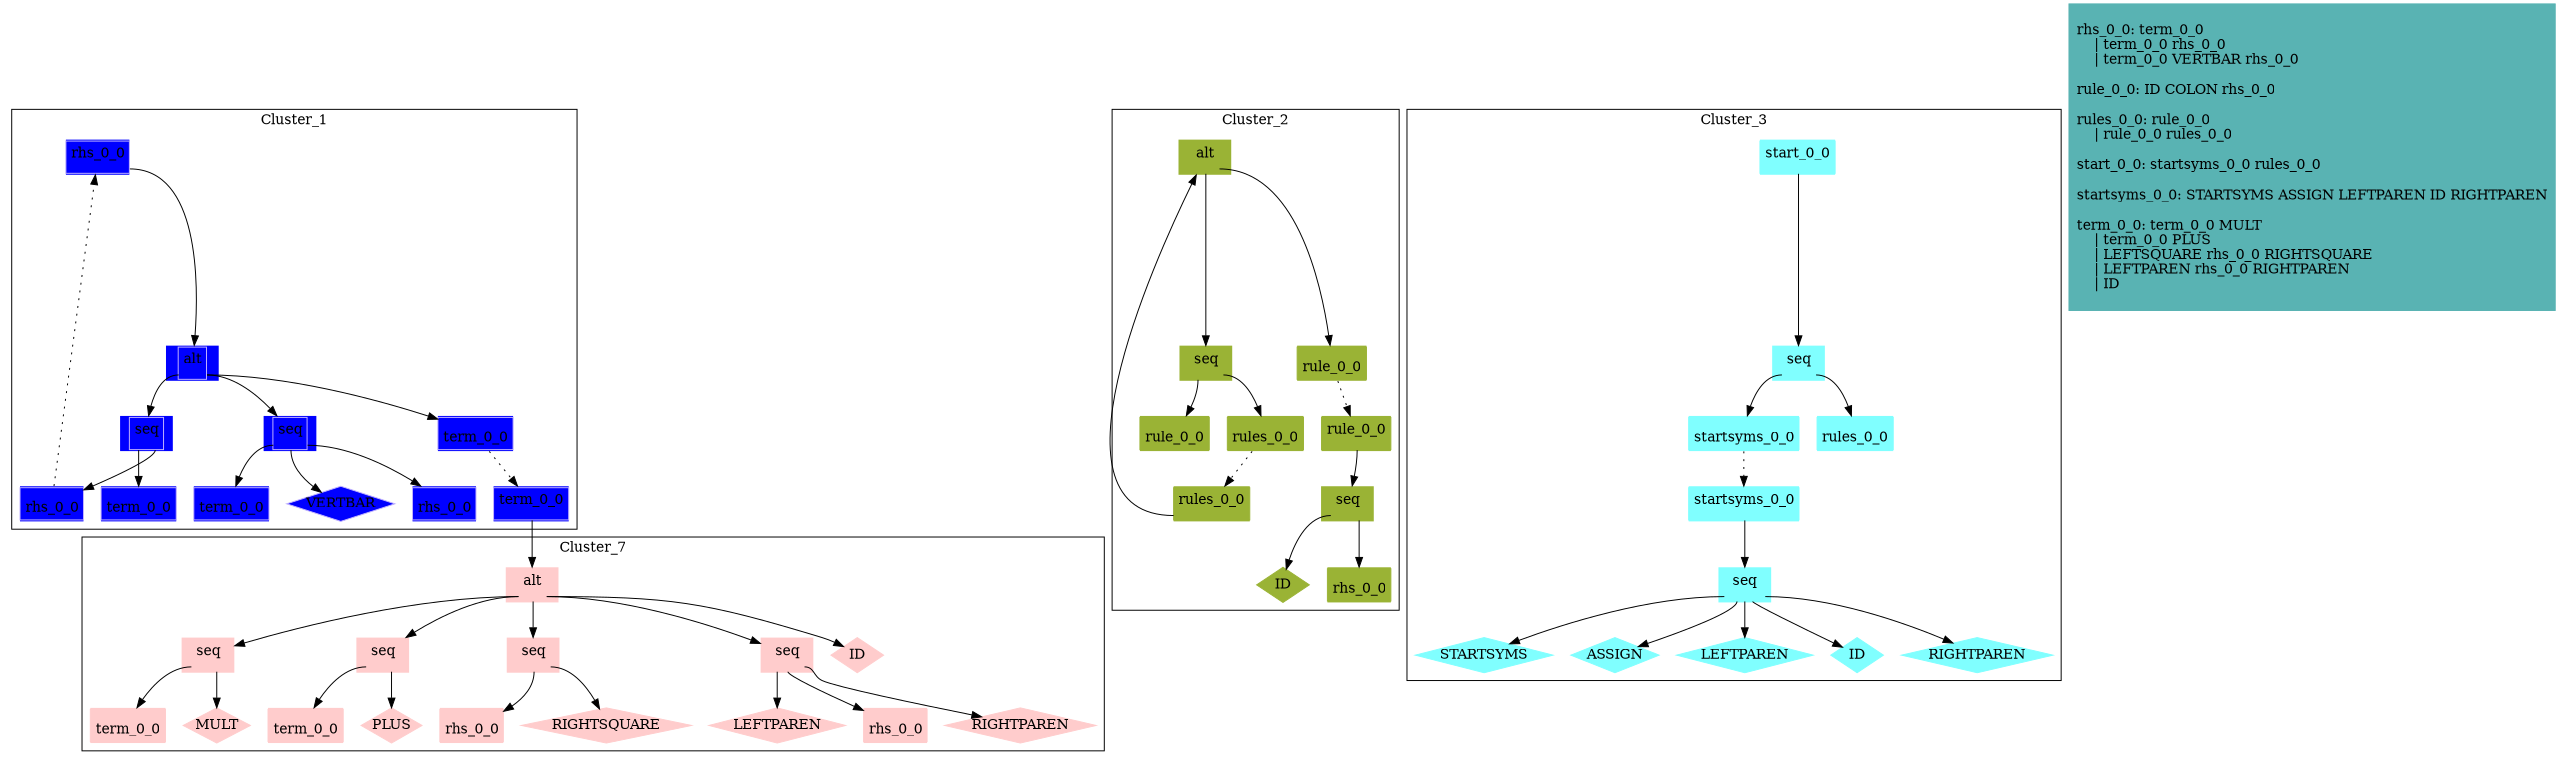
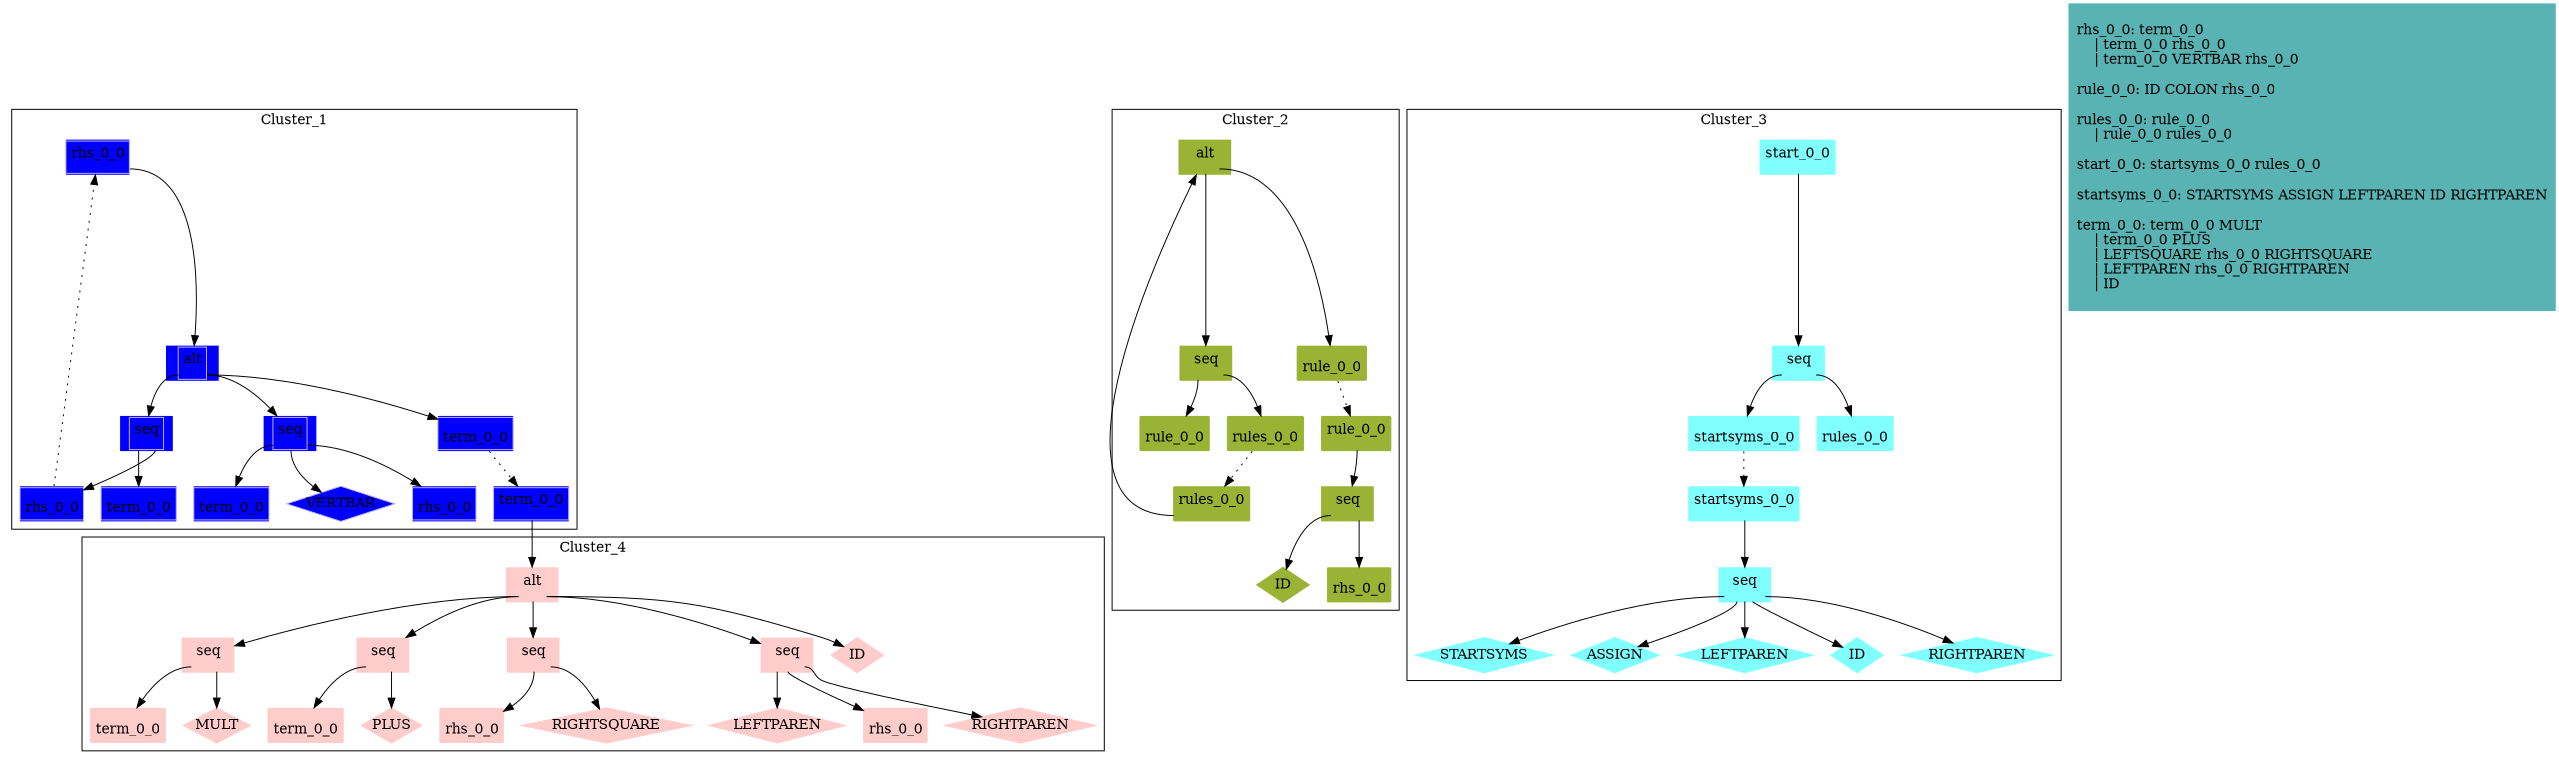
cluster "Cluster_7": label "Cluster_7" -> "Cluster_4"
